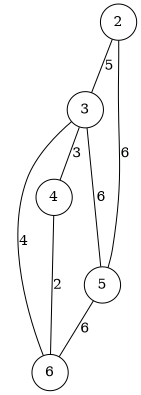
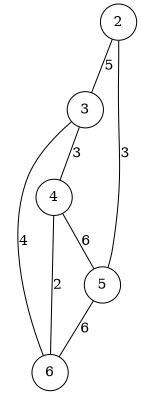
edge "2" -- "5": label "6" -> "3"
edge "3" -- "5": now "4" -- "5"
